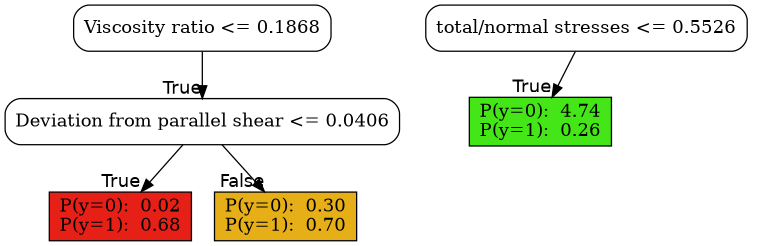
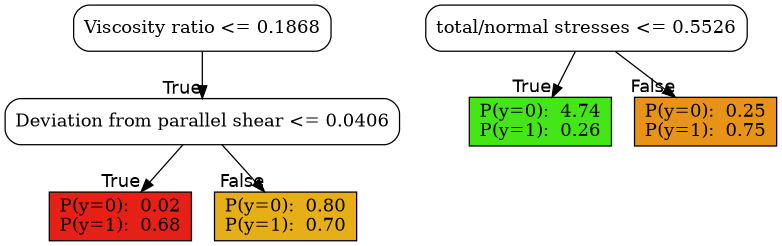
node "P(y=0):  0.25 P(y=1):  0.75": added
node "P(y=0):  0.30 P(y=1):  0.70": label "P(y=0):  0.30 P(y=1):  0.70" -> "P(y=0):  0.80 P(y=1):  0.70"
